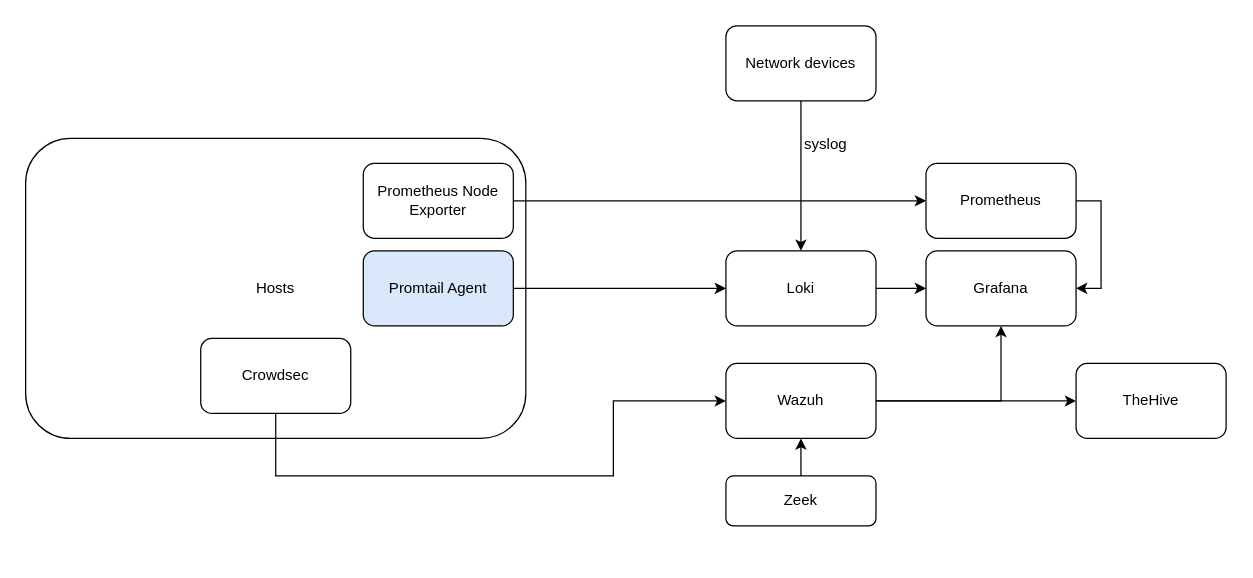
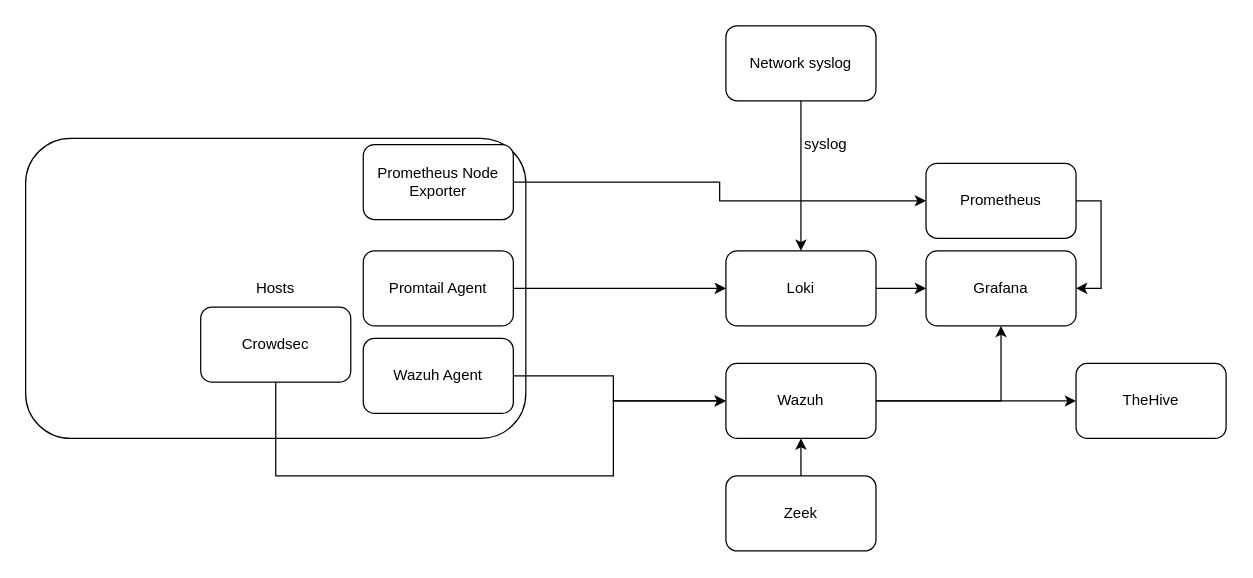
node "Network devices": label "Network devices" -> "Network syslog"
node "Prometheus Node Exporter": moved (438, 201) -> (438, 182)
node "Promtail Agent": fillcolor #dae8fc -> #ffffff
node "Crowdsec": moved (276, 376) -> (276, 344)
node "Wazuh Agent": added
edge "Wazuh Agent" -> "Wazuh": added
node "Zeek": size 150x50 -> 150x75
